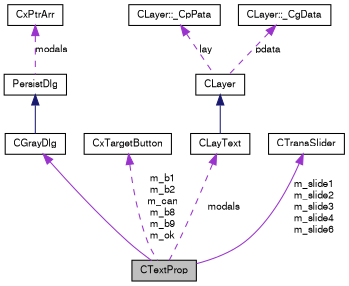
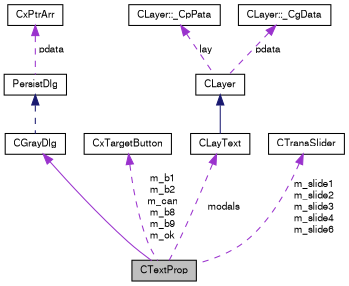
edge "PersistDlg" -> "CxPtrArr": label "modals" -> "pdata"
edge "CGrayDlg" -> "PersistDlg": style solid -> dashed
edge "CTextProp" -> "CTransSlider": style solid -> dashed
